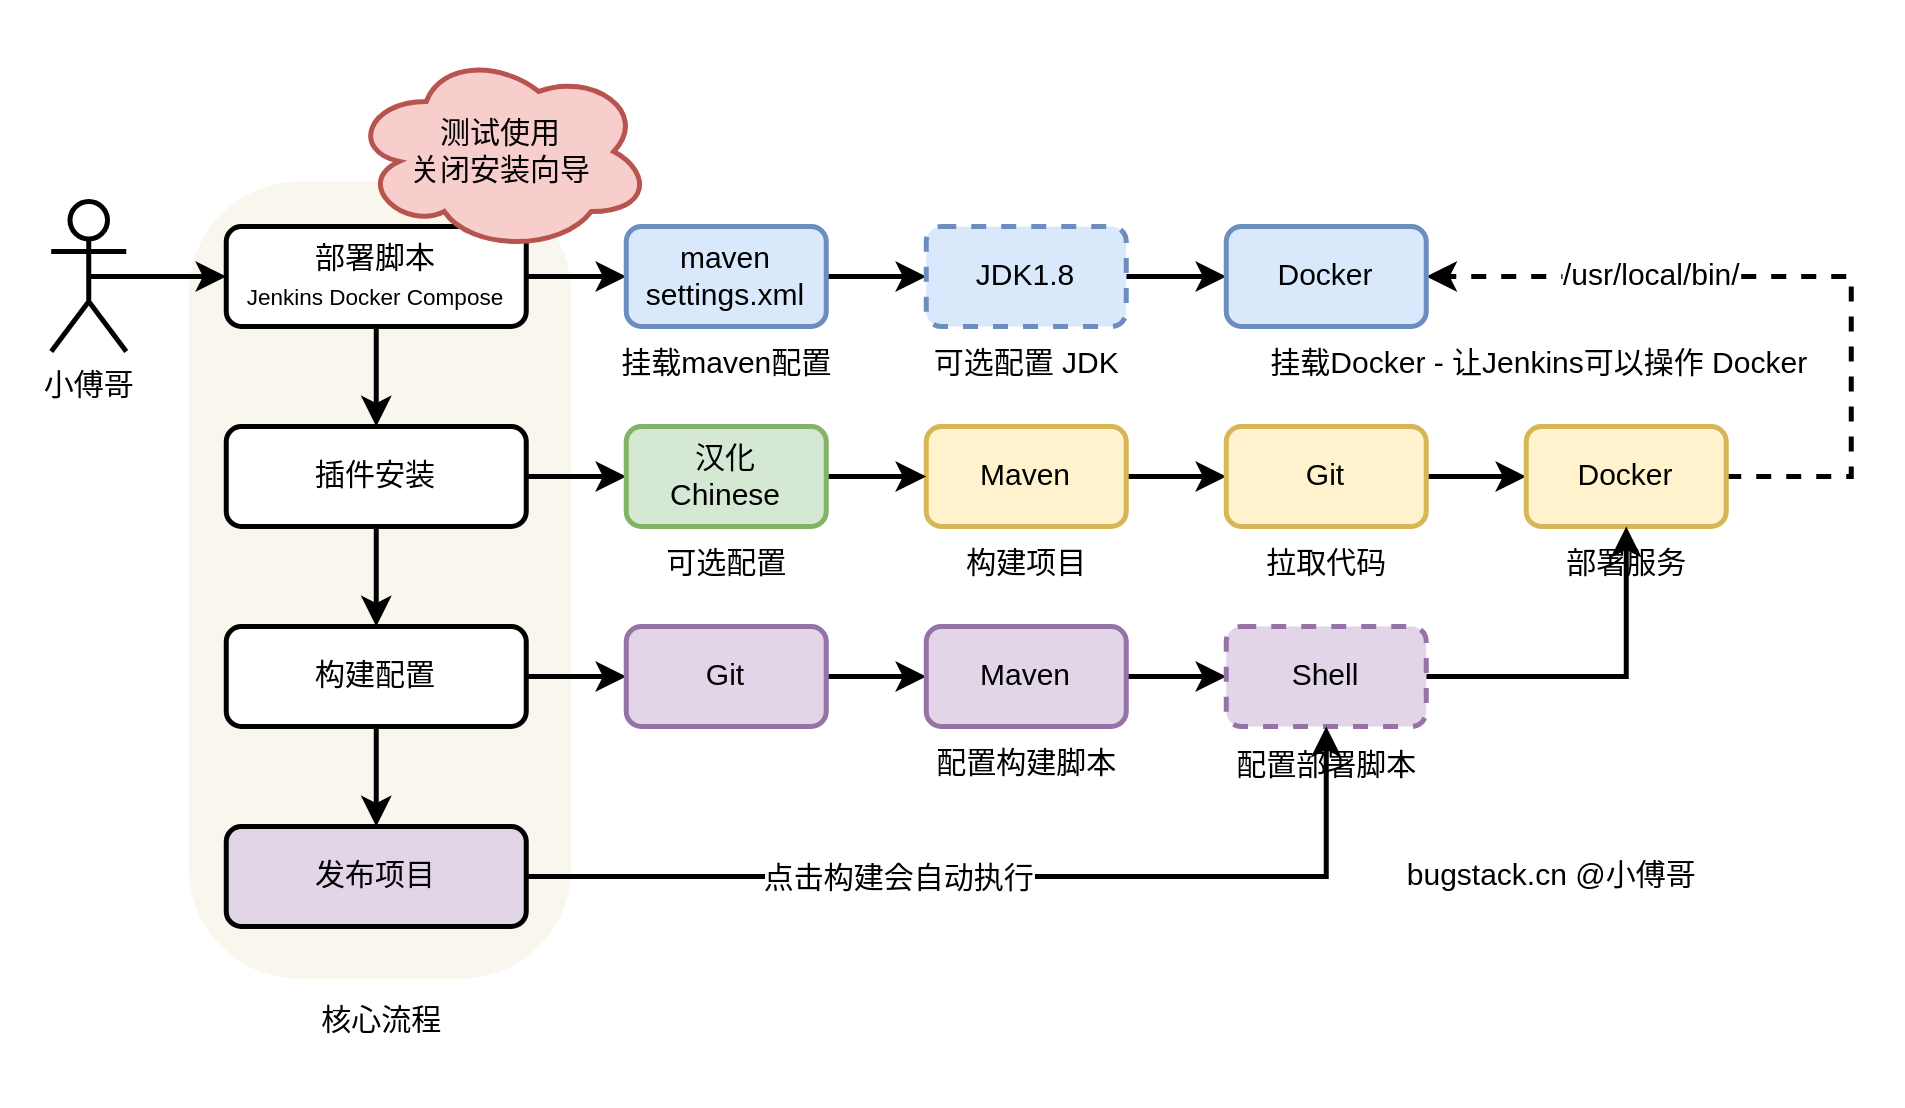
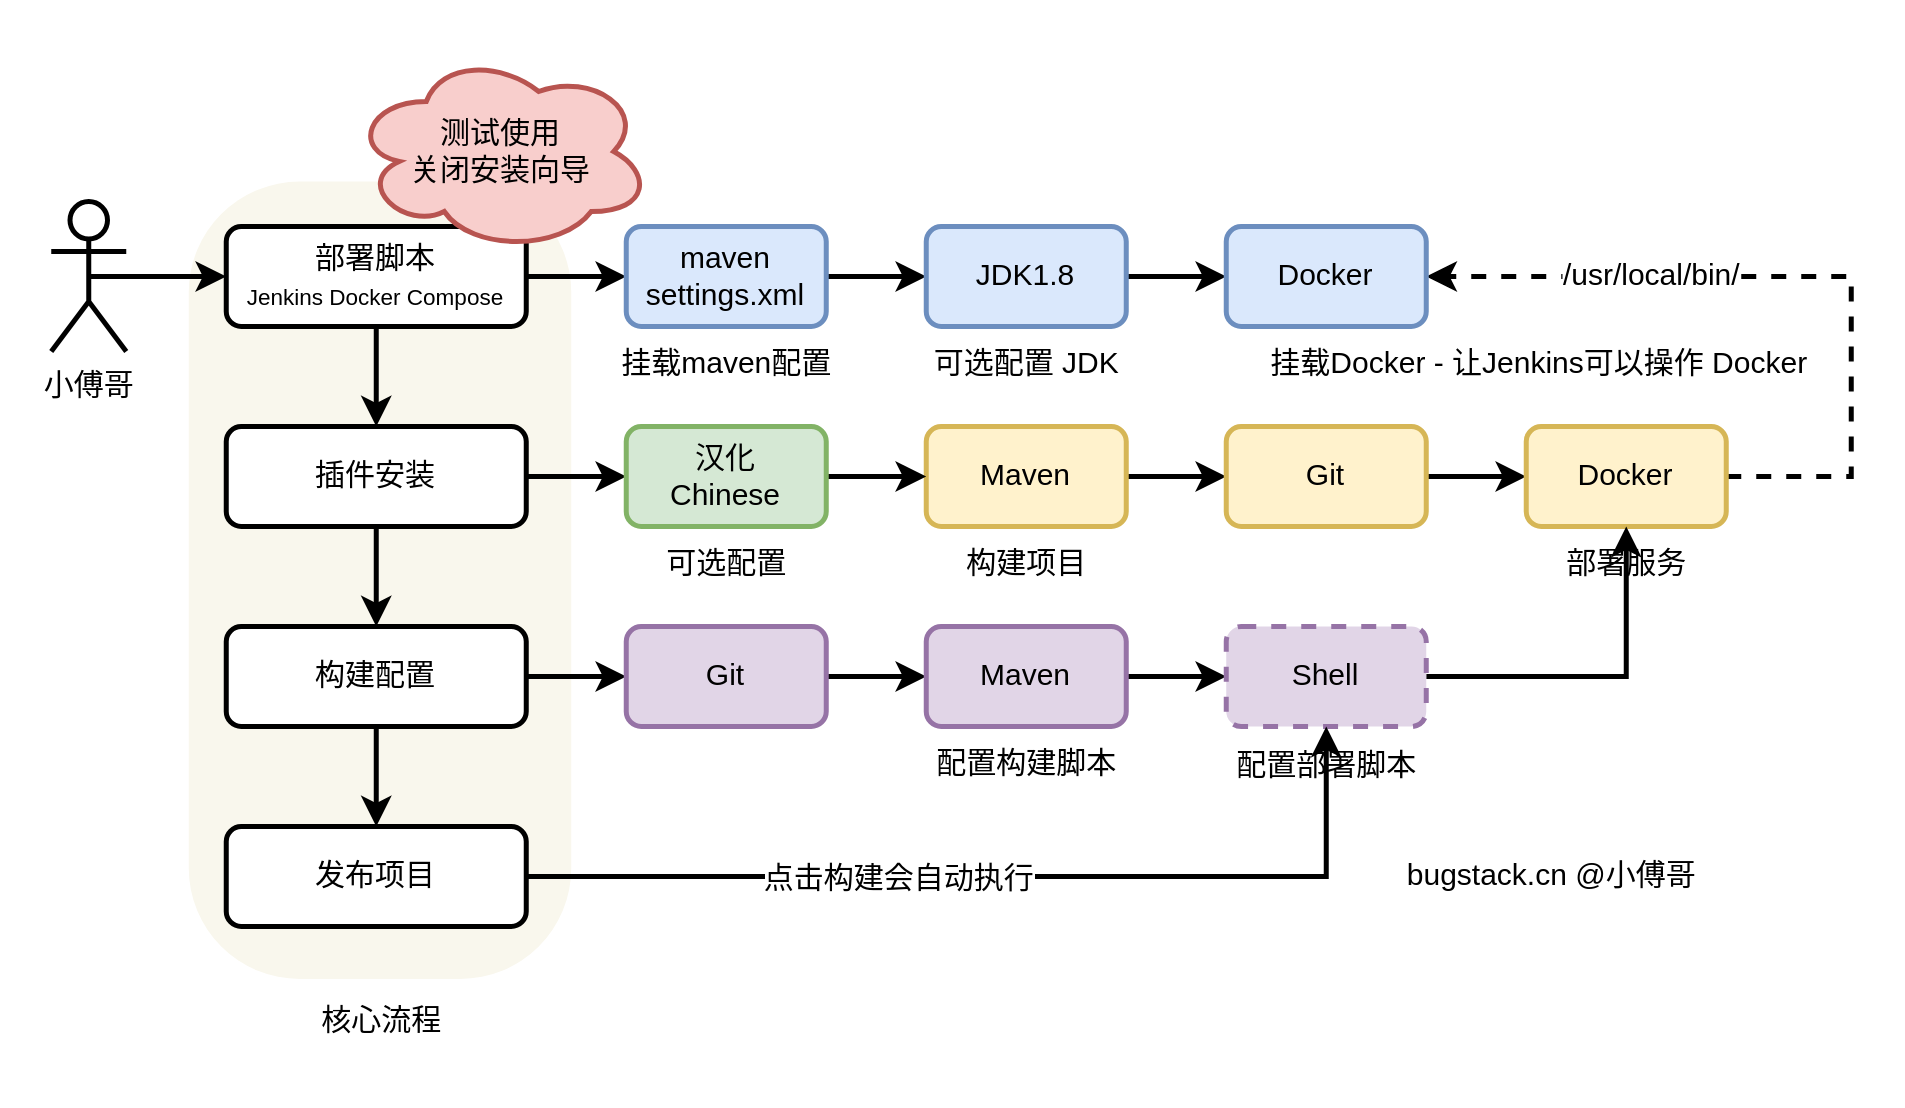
node "JDK1.8": style dashed -> solid
node "拉取代码": removed
node "发布项目": fillcolor #e1d5e7 -> #ffffff
